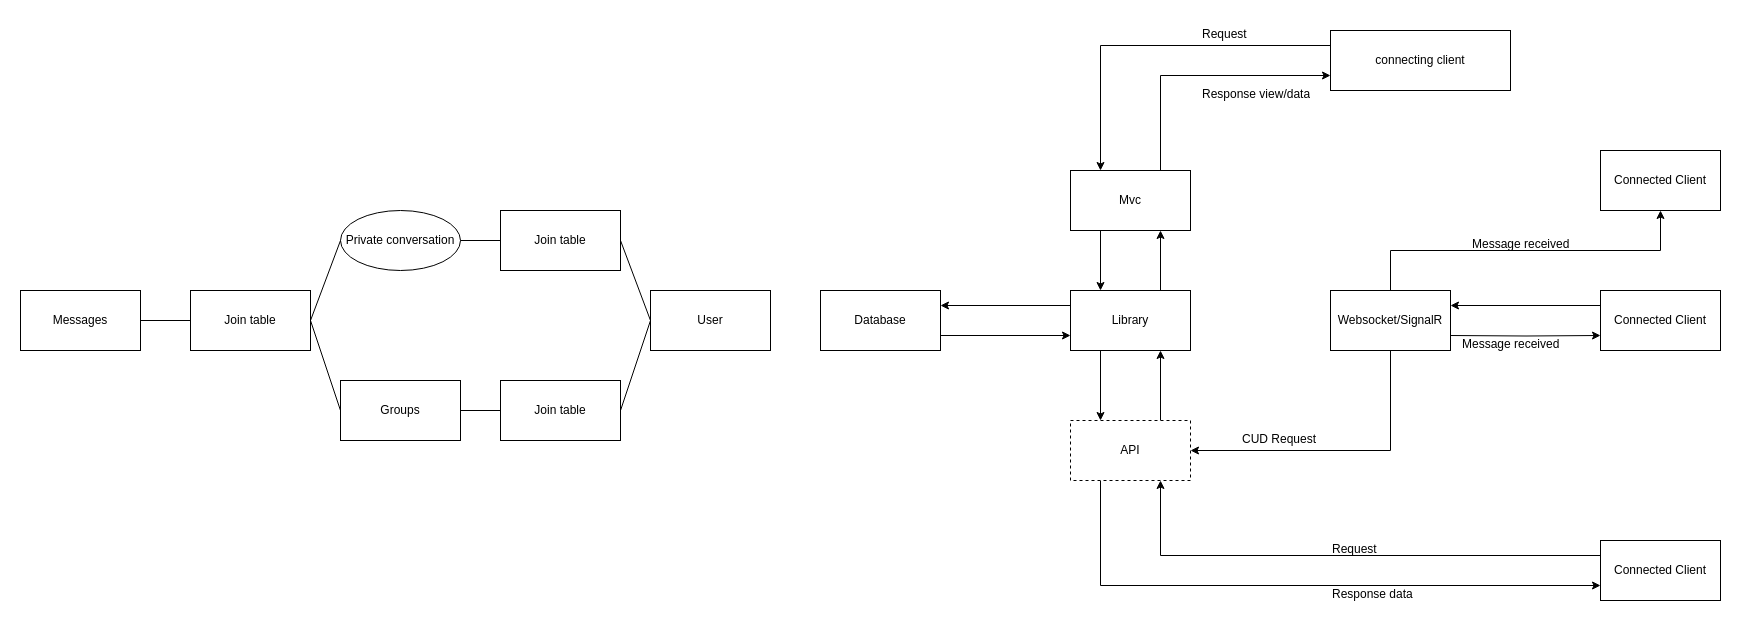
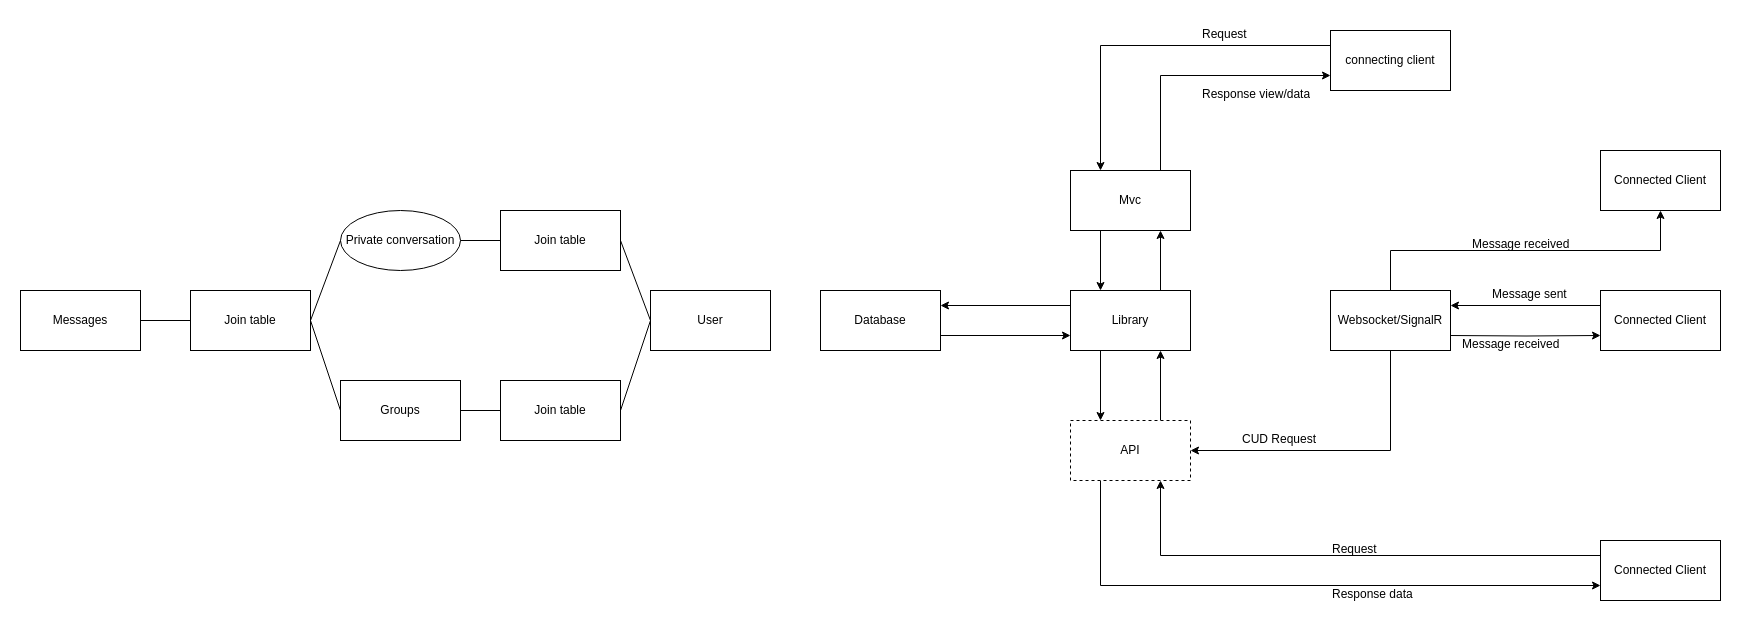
node "connecting client": size 180x60 -> 120x60
node "Message sent": added
